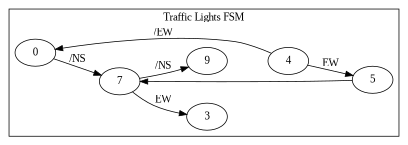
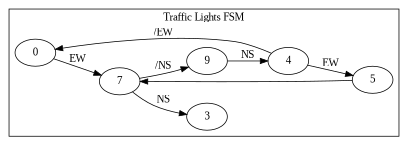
edge "0" -> "7": label "/NS" -> "EW"
edge "9" -> "4": added, label "NS"
edge "7" -> "3": label "EW" -> "NS"
